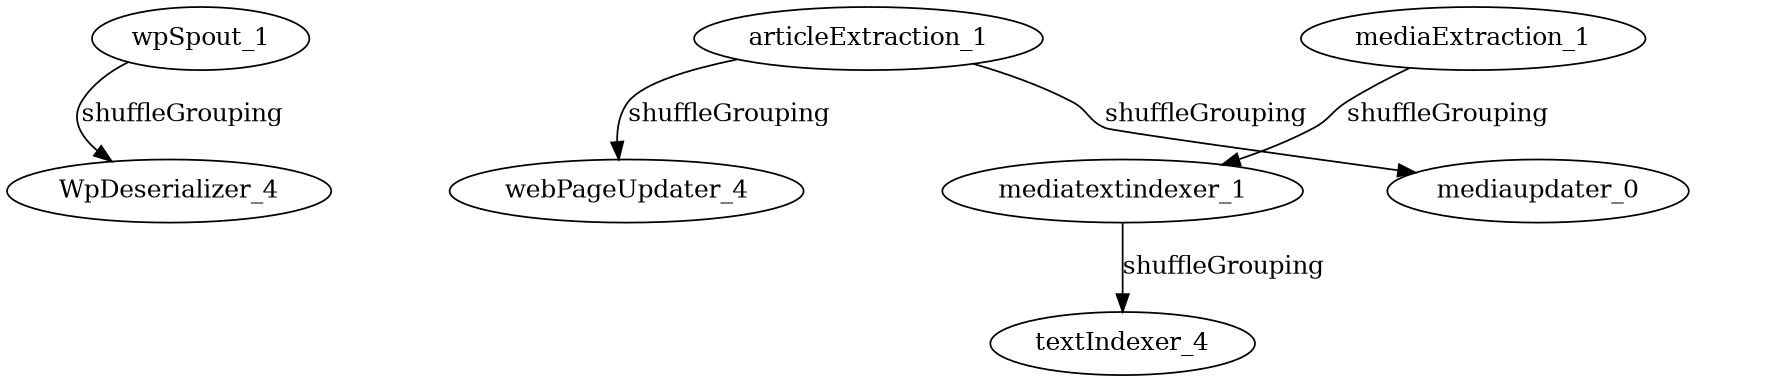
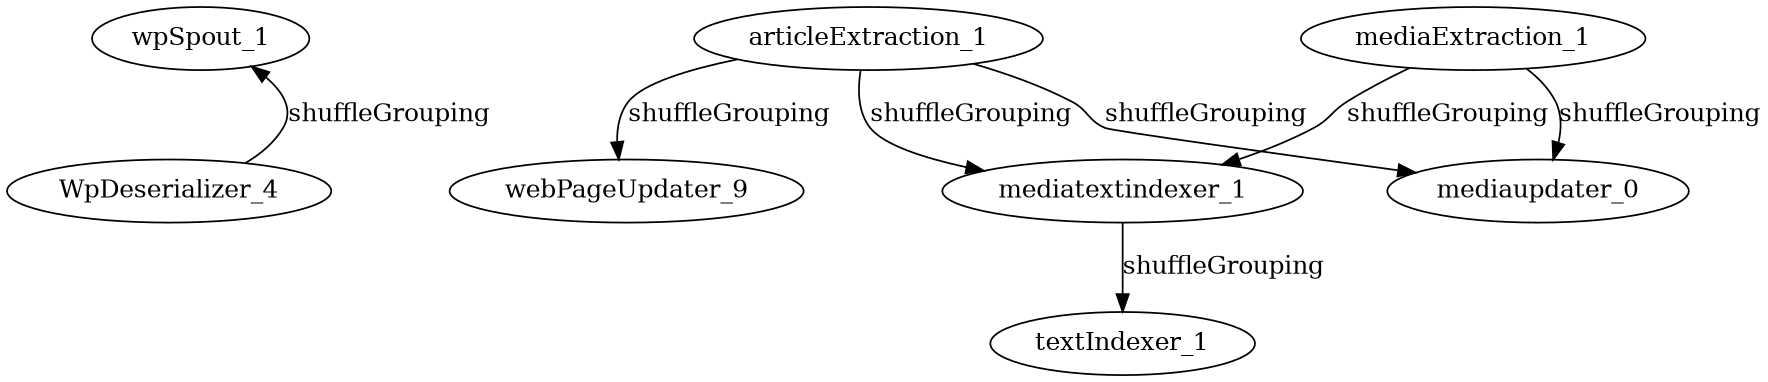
edge "wpSpout_1" -> "WpDeserializer_4": reversed
edge "mediaExtraction_1" -> "mediaupdater_0": added, label "shuffleGrouping"
edge "articleExtraction_1" -> "mediatextindexer_1": added, label "shuffleGrouping"
node "webPageUpdater_4": label "webPageUpdater_4" -> "webPageUpdater_9"
node "textIndexer_4": label "textIndexer_4" -> "textIndexer_1"
